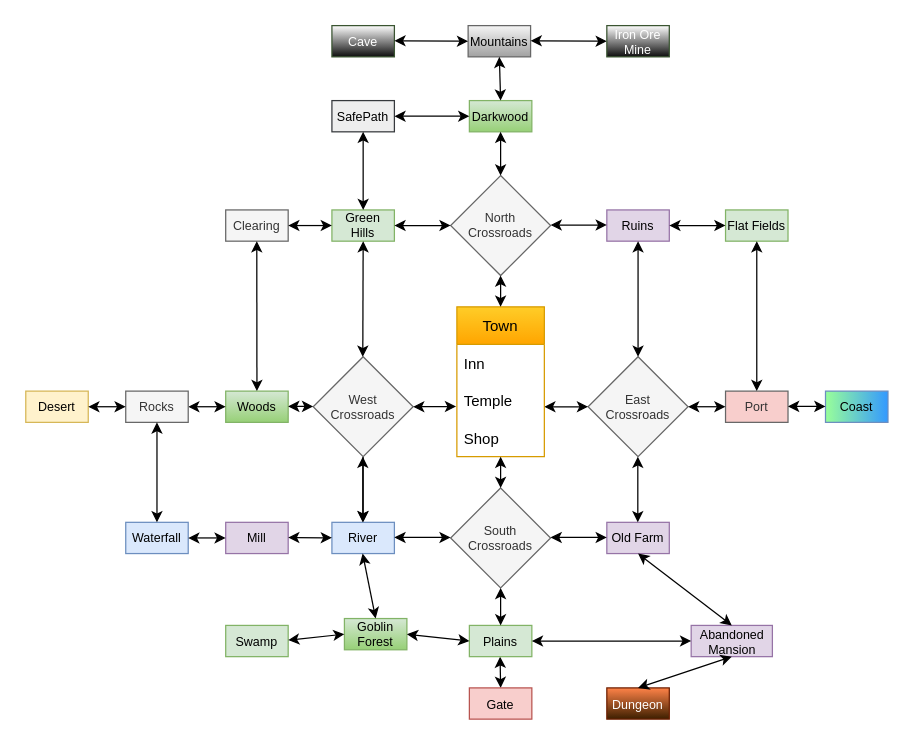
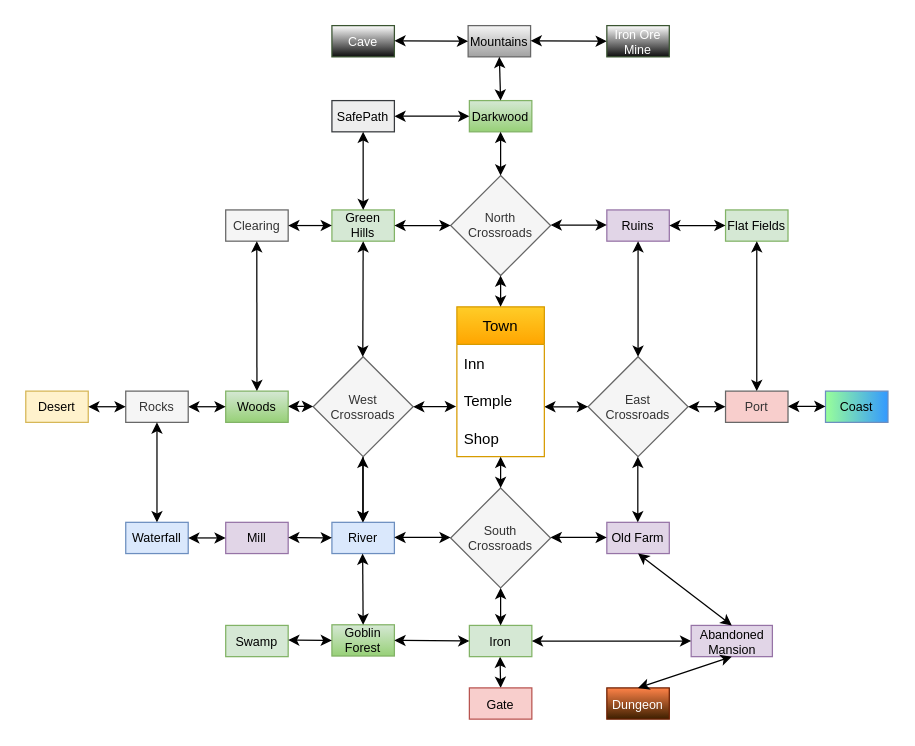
node "Goblin Forest": moved (376, 634) -> (363, 641)
node "Plains": label "Plains" -> "Iron"
